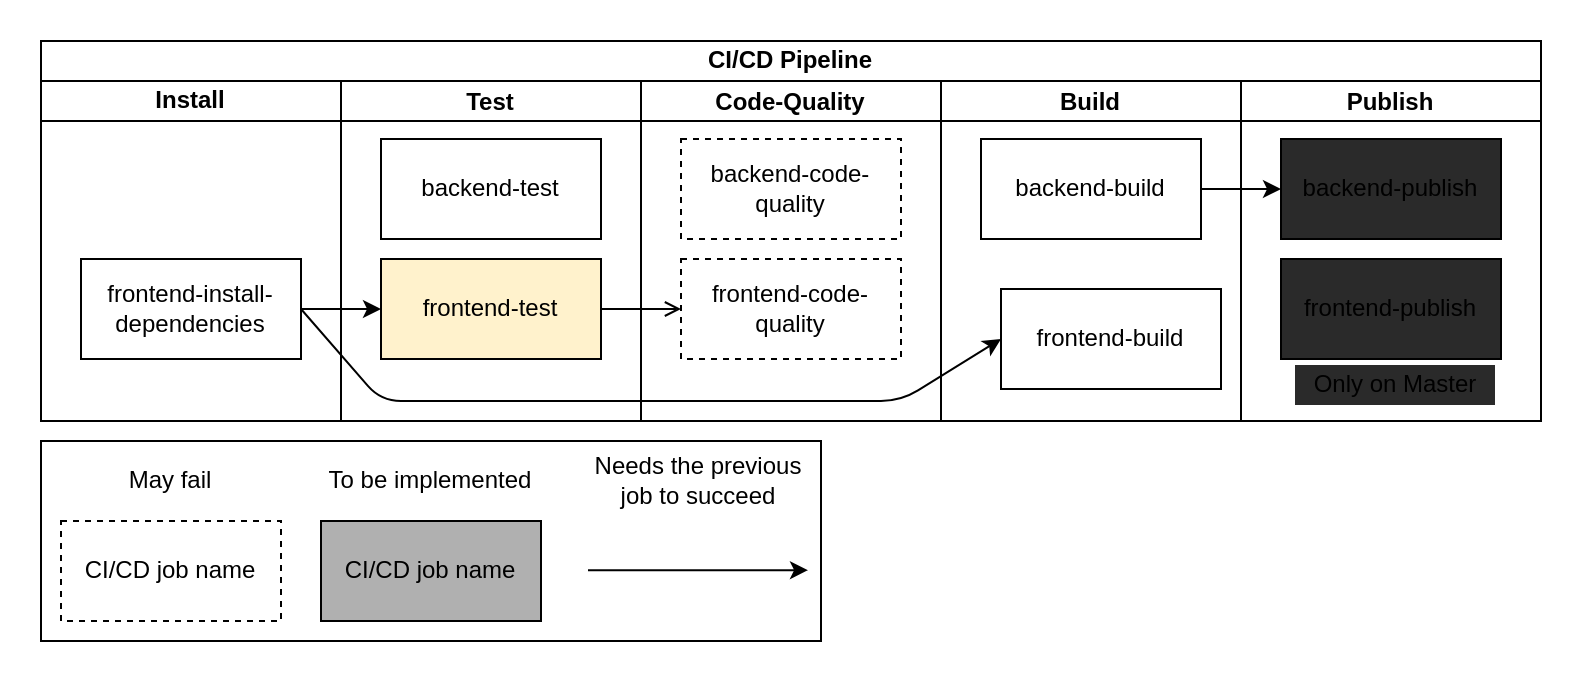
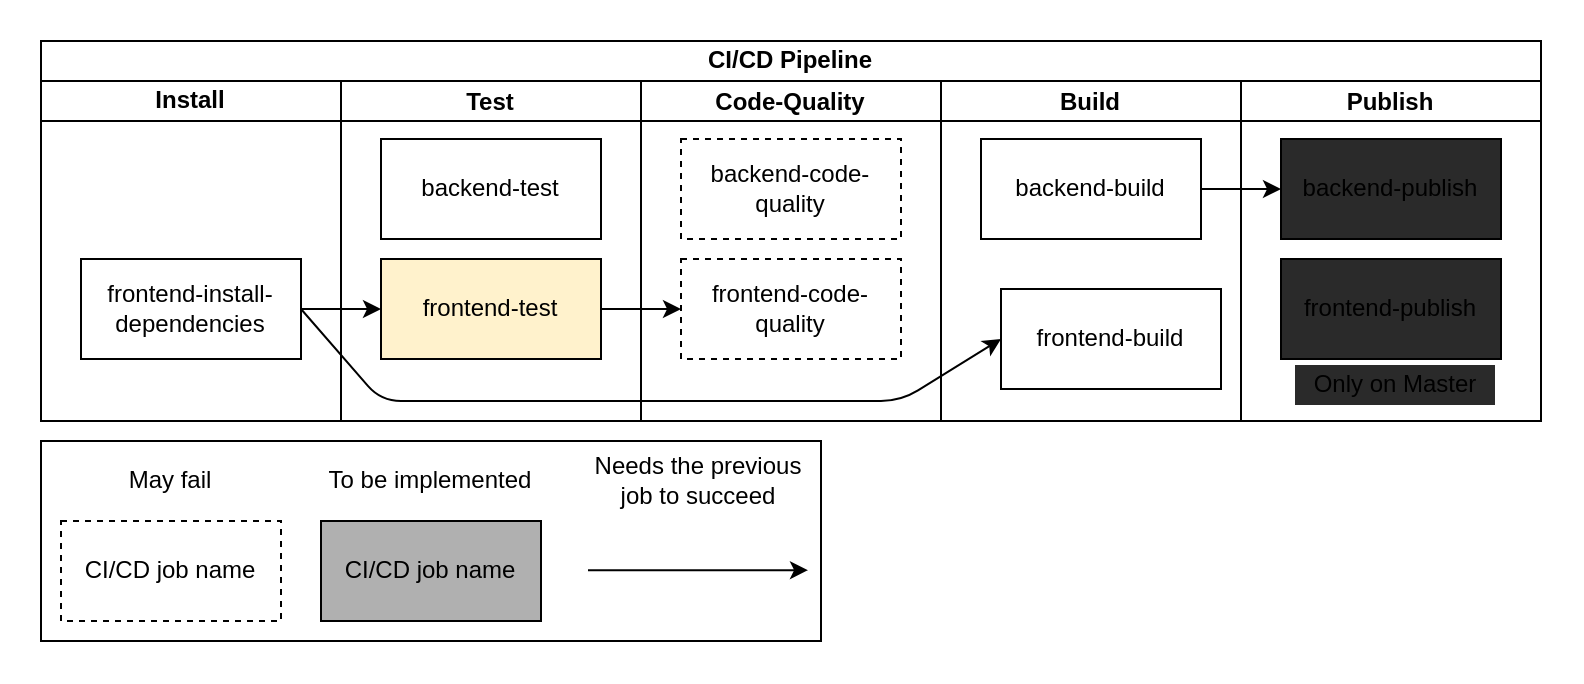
edge "frontend-test" -> "frontend-code-quality": arrowhead open -> classic
